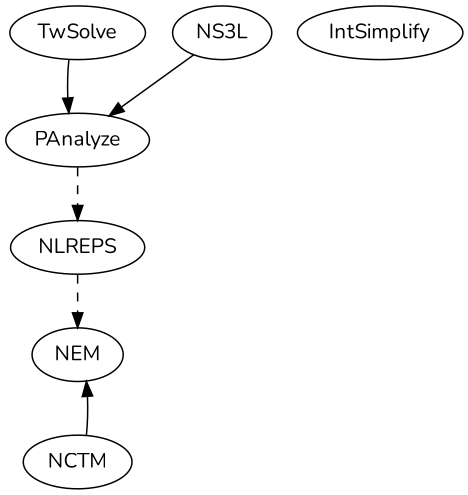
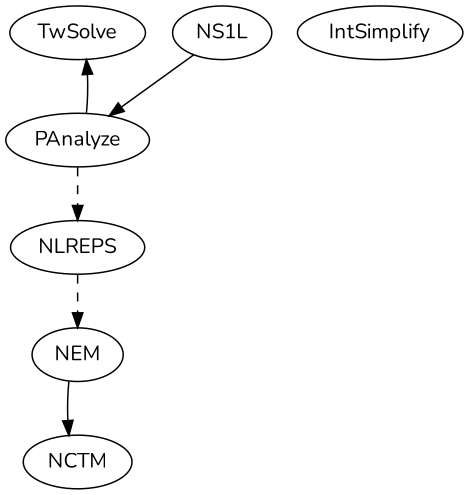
node "NS3L": label "NS3L" -> "NS1L"
edge "TwSolve" -> "PAnalyze": reversed
edge "NCTM" -> "NEM": reversed
